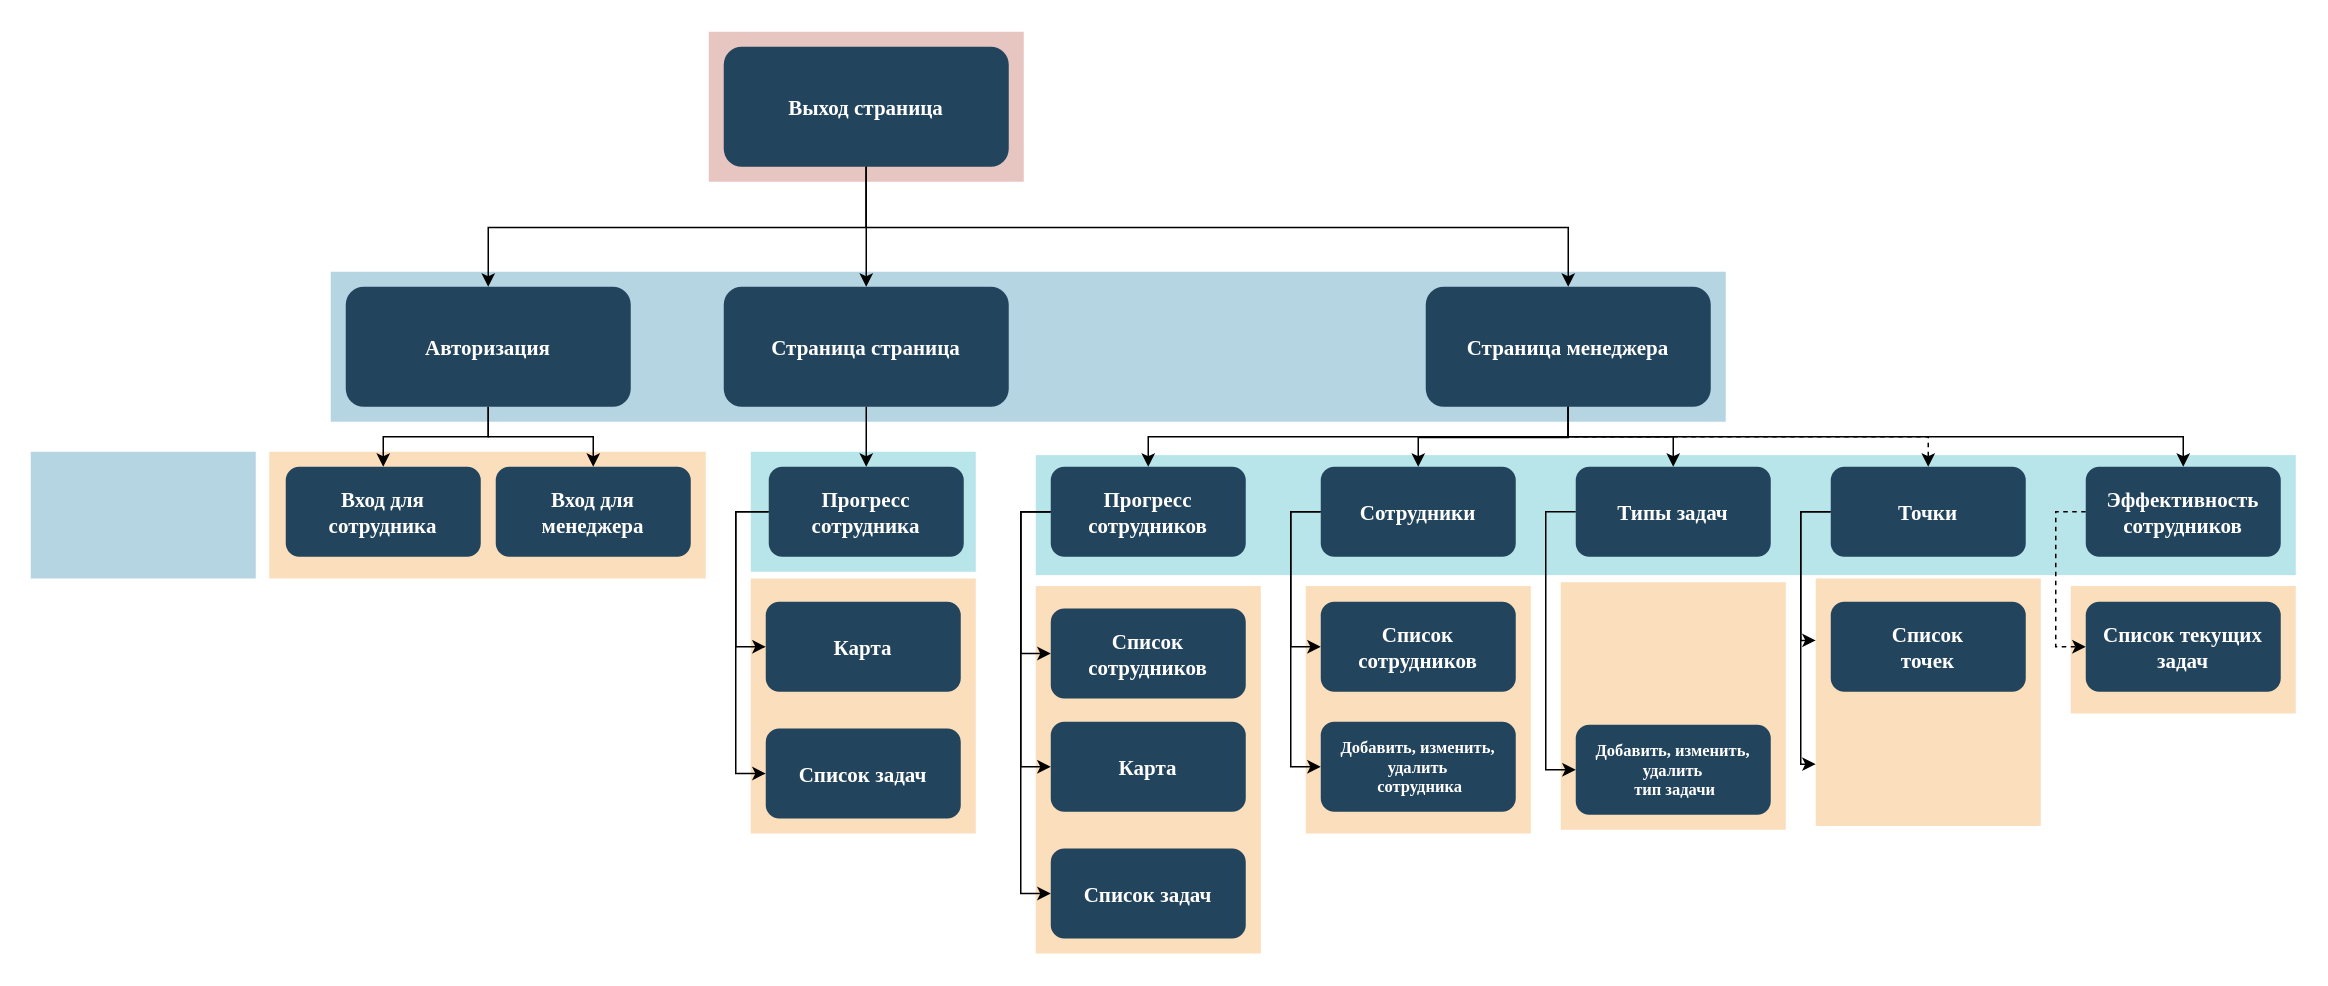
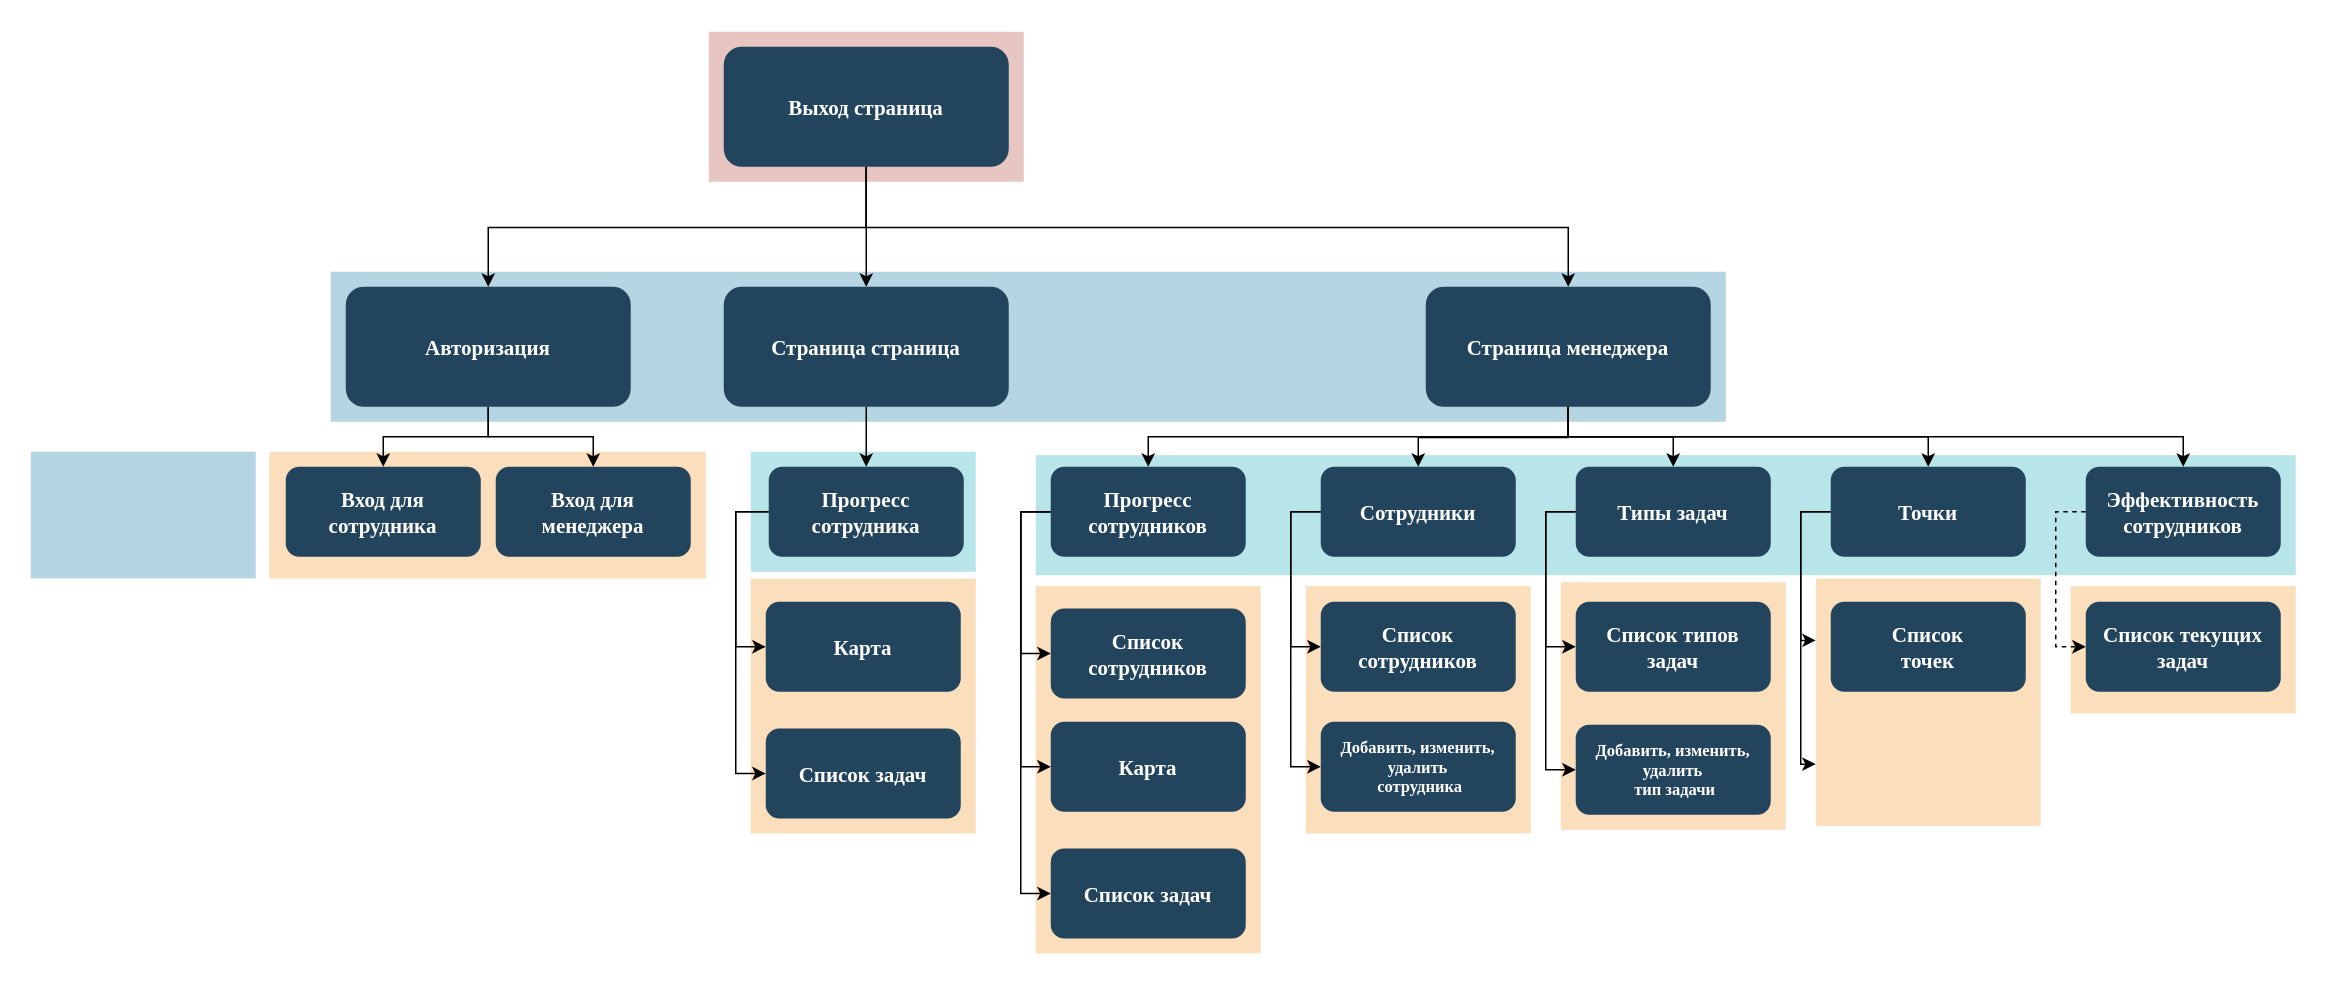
edge "Страница менеджера" -> "Точки": style dashed -> solid
edge "Типы задач" -> "Список типов задач": added
node "Список типов задач": added
